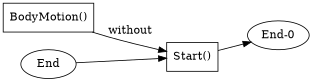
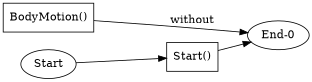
edge "BodyMotion()" -> "Start()": now "BodyMotion()" -> "End-0"
node "End": label "End" -> "Start"
